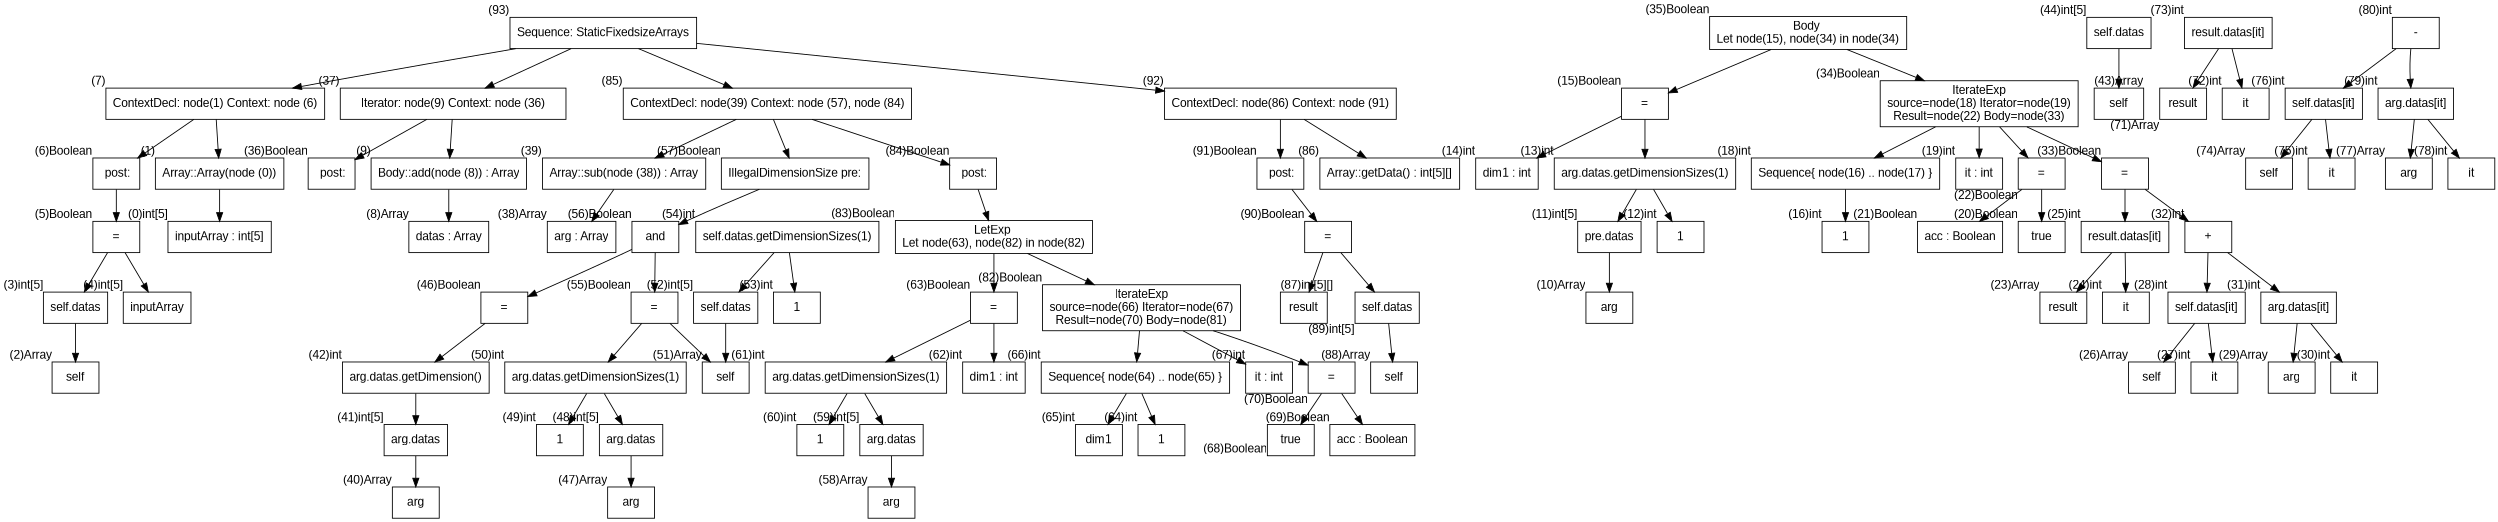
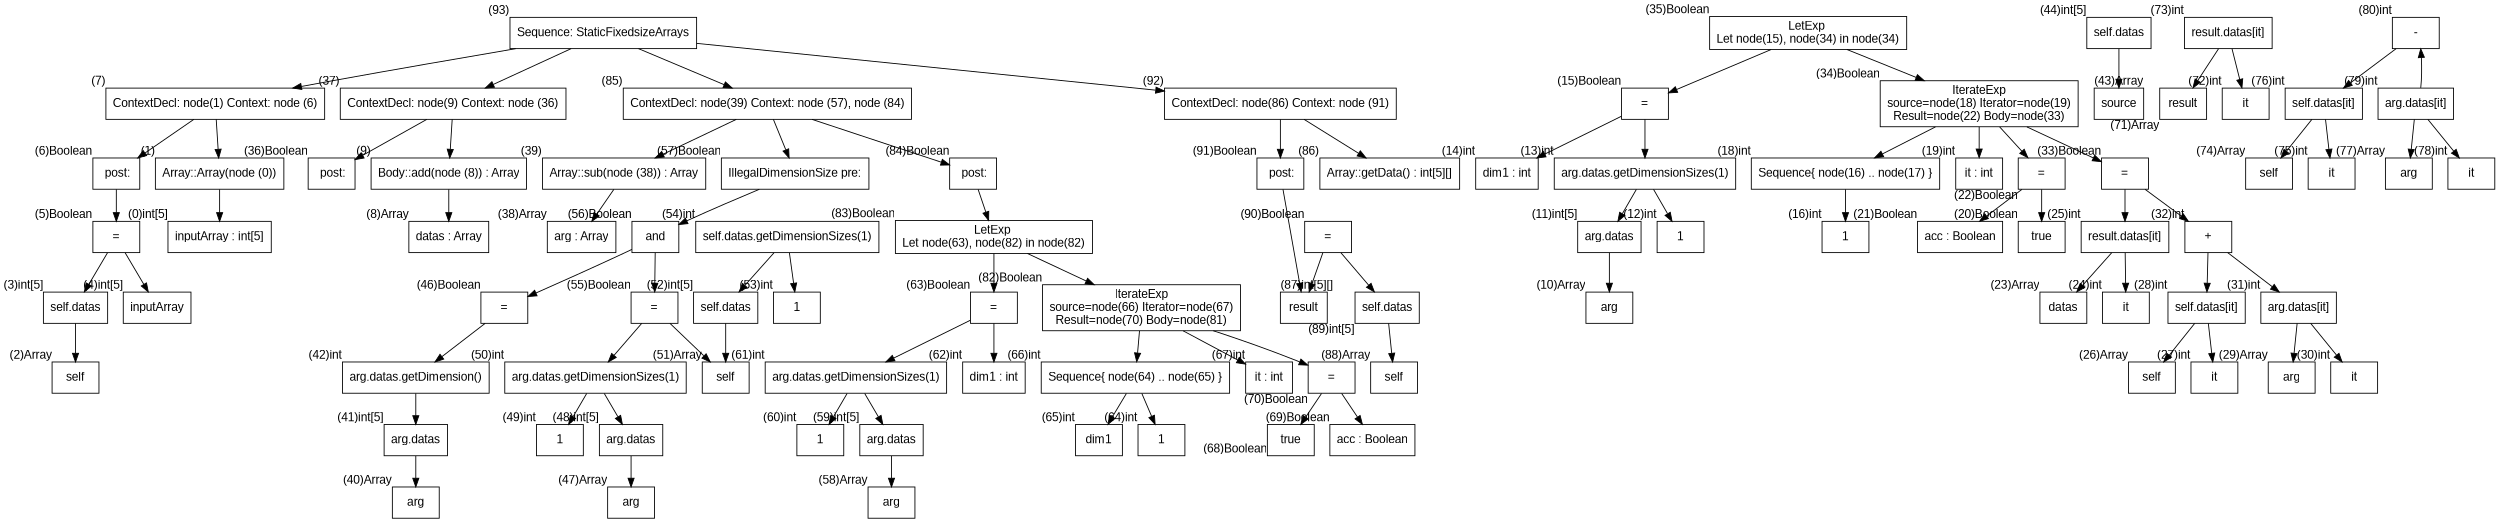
node "Body Let node(15), node(34) in node(34) (35)Boolean": label "Body Let node(15), node(34) in node(34) (35)Boolean" -> "LetExp Let node(15), node(34) in node(34) (35)Boolean"
edge "- (80)int" -> "arg.datas[it] (79)int": reversed
node "Iterator: node(9) Context: node (36) (37)": label "Iterator: node(9) Context: node (36) (37)" -> "ContextDecl: node(9) Context: node (36) (37)"
node "self (43)Array": label "self (43)Array" -> "source (43)Array"
edge "post: (91)Boolean" -> "= (90)Boolean": now "post: (91)Boolean" -> "result (87)int[5][]"
node "pre.datas (11)int[5]": label "pre.datas (11)int[5]" -> "arg.datas (11)int[5]"
node "result (23)Array": label "result (23)Array" -> "datas (23)Array"
